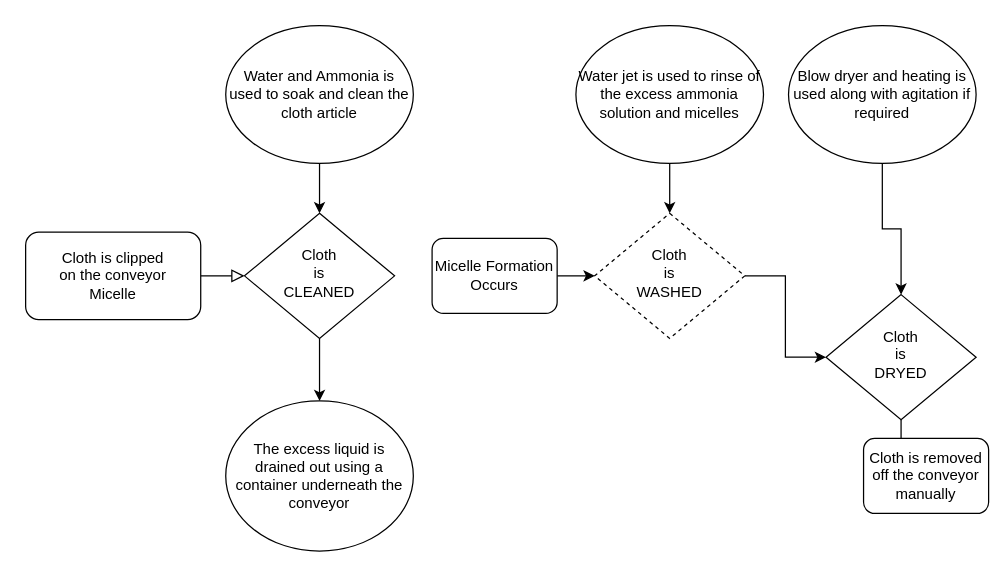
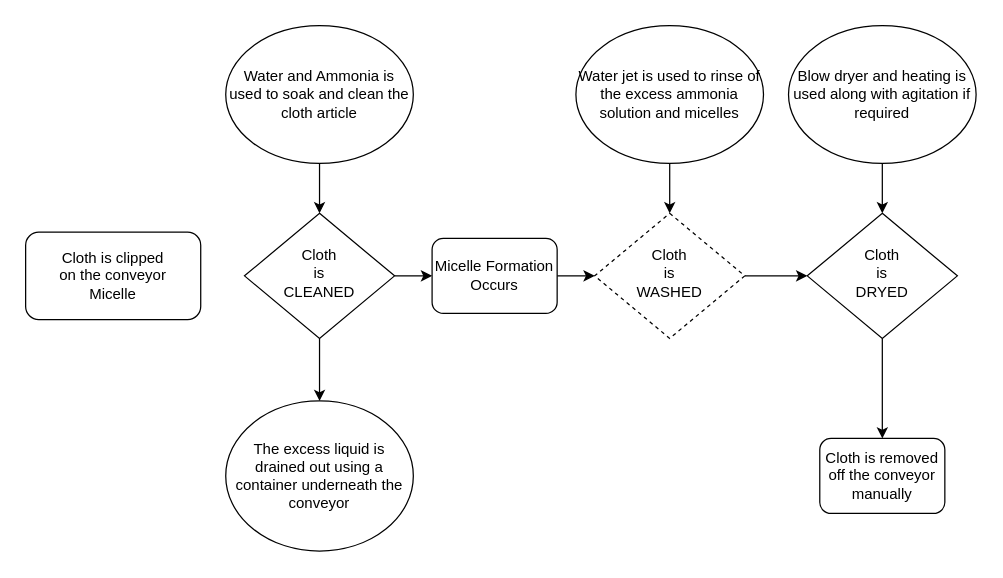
edge "Cloth is clipped on the conveyor Micelle" -> "Cloth is CLEANED": removed
edge "Cloth is CLEANED" -> "Micelle Formation Occurs": added
node "Cloth is DRYED": moved (901, 357) -> (882, 276)
node "Cloth is removed off the conveyor manually": moved (926, 476) -> (882, 476)
